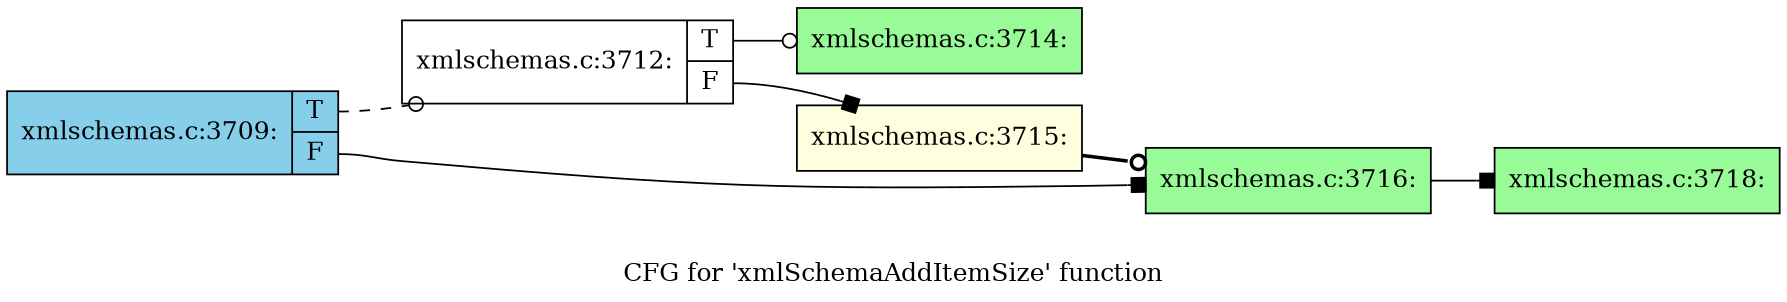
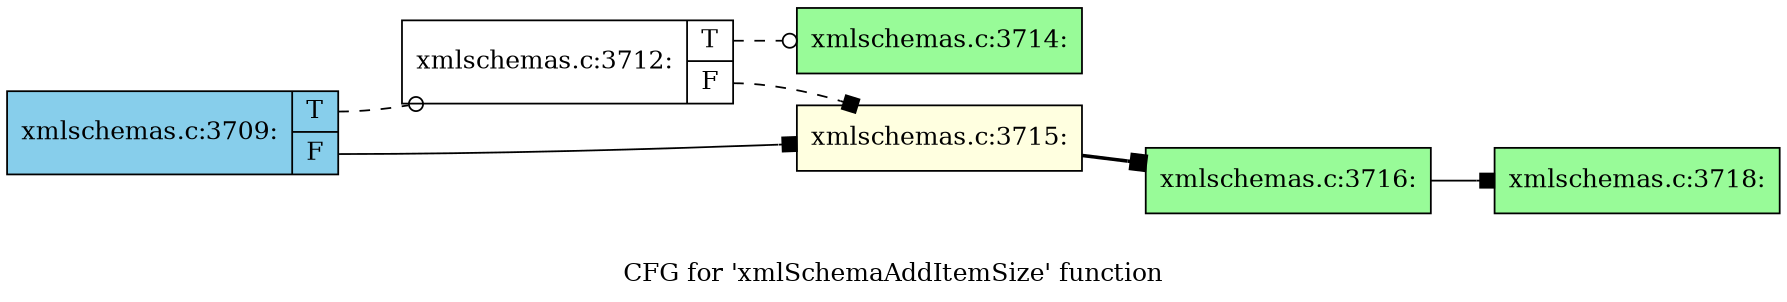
edge "xmlschemas.c:3712:" -> "xmlschemas.c:3714:": style solid -> dashed
edge "xmlschemas.c:3712:" -> "xmlschemas.c:3715:": style solid -> dashed
edge "xmlschemas.c:3715:" -> "xmlschemas.c:3716:": arrowhead odot -> box
edge "xmlschemas.c:3709:" -> "xmlschemas.c:3716:": now "xmlschemas.c:3709:" -> "xmlschemas.c:3715:"
